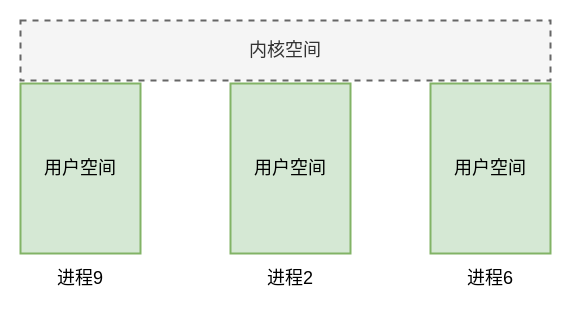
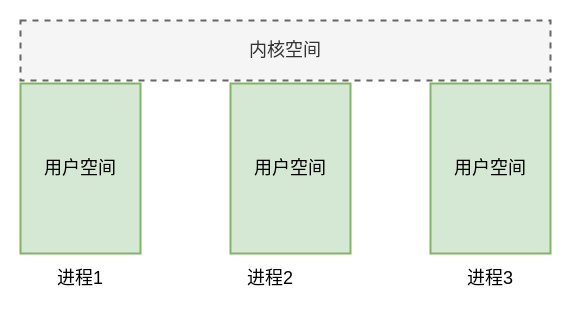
node "进程9": label "进程9" -> "进程1"
node "进程2": moved (291, 279) -> (271, 279)
node "进程6": label "进程6" -> "进程3"
